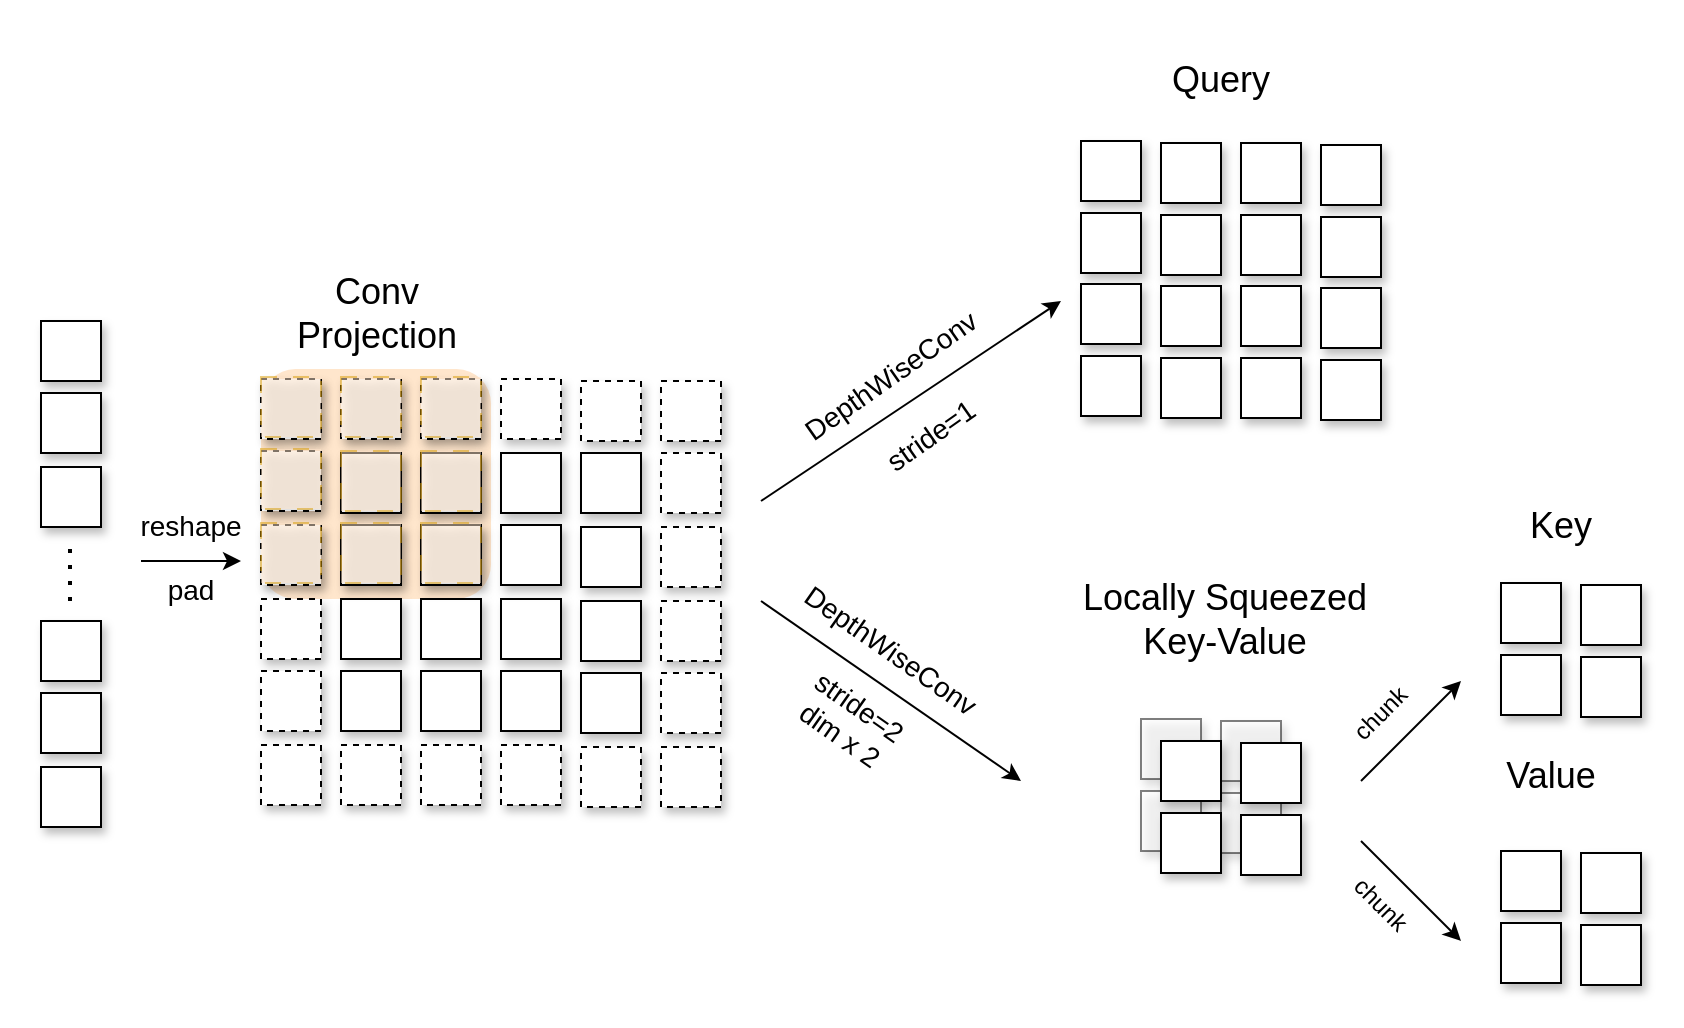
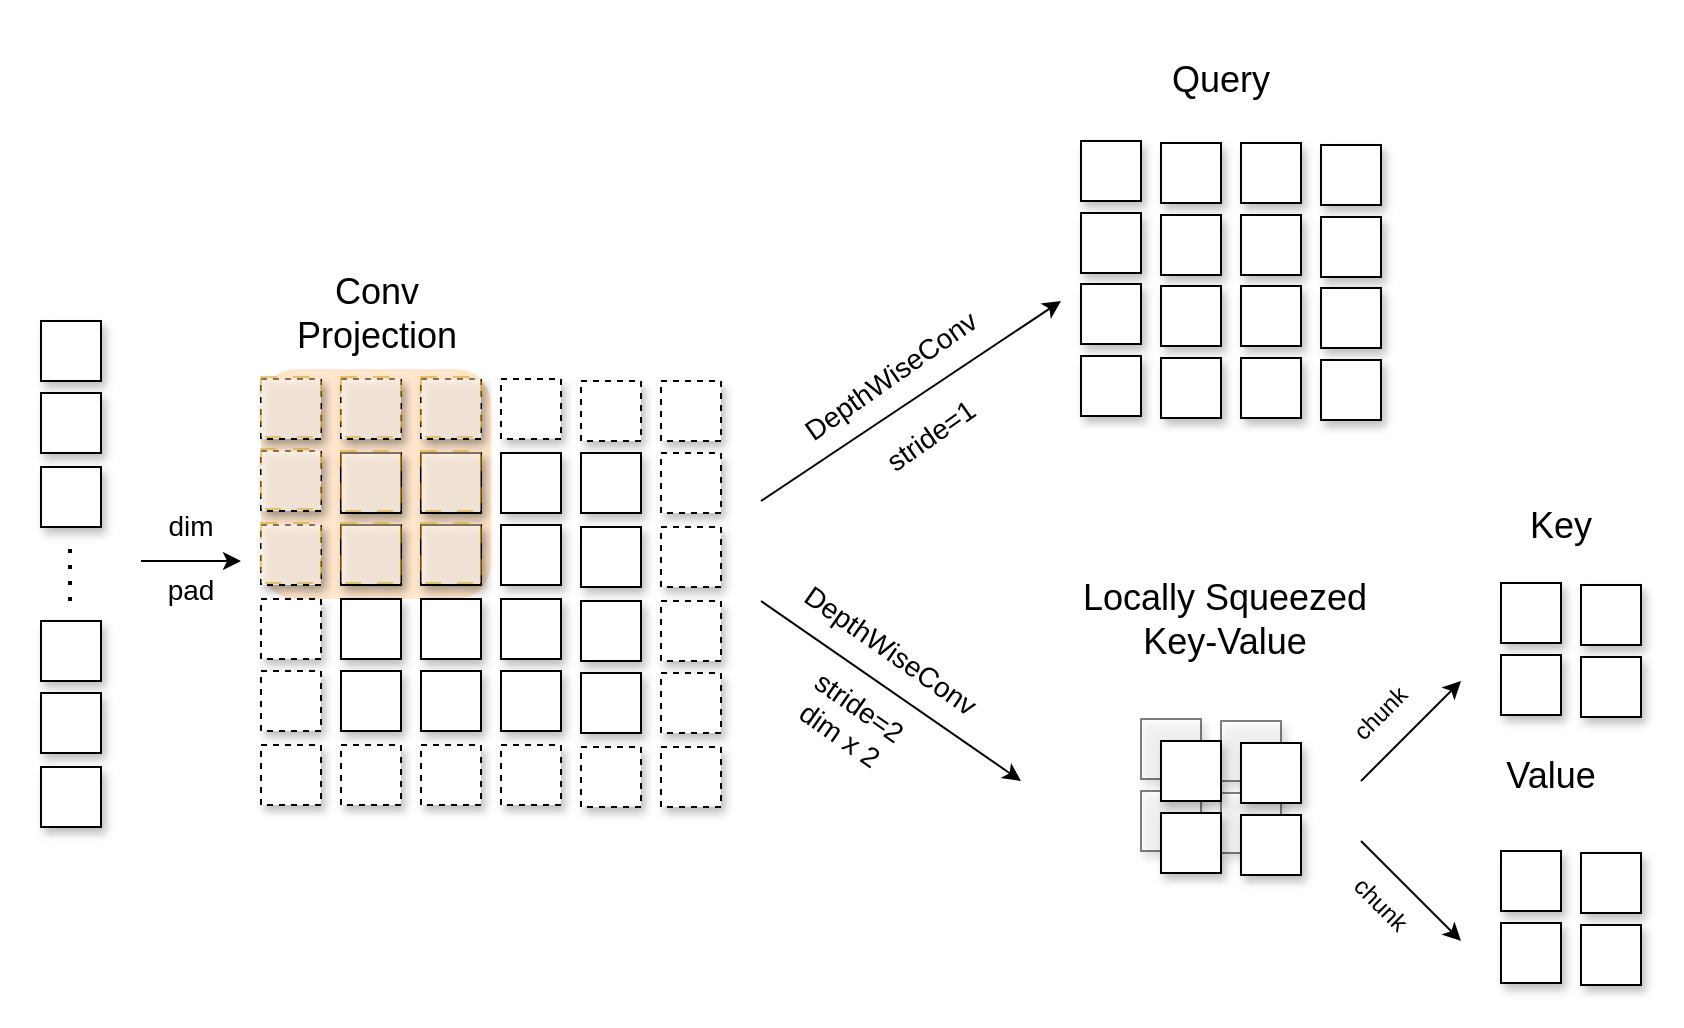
node "reshape": label "reshape" -> "dim"
